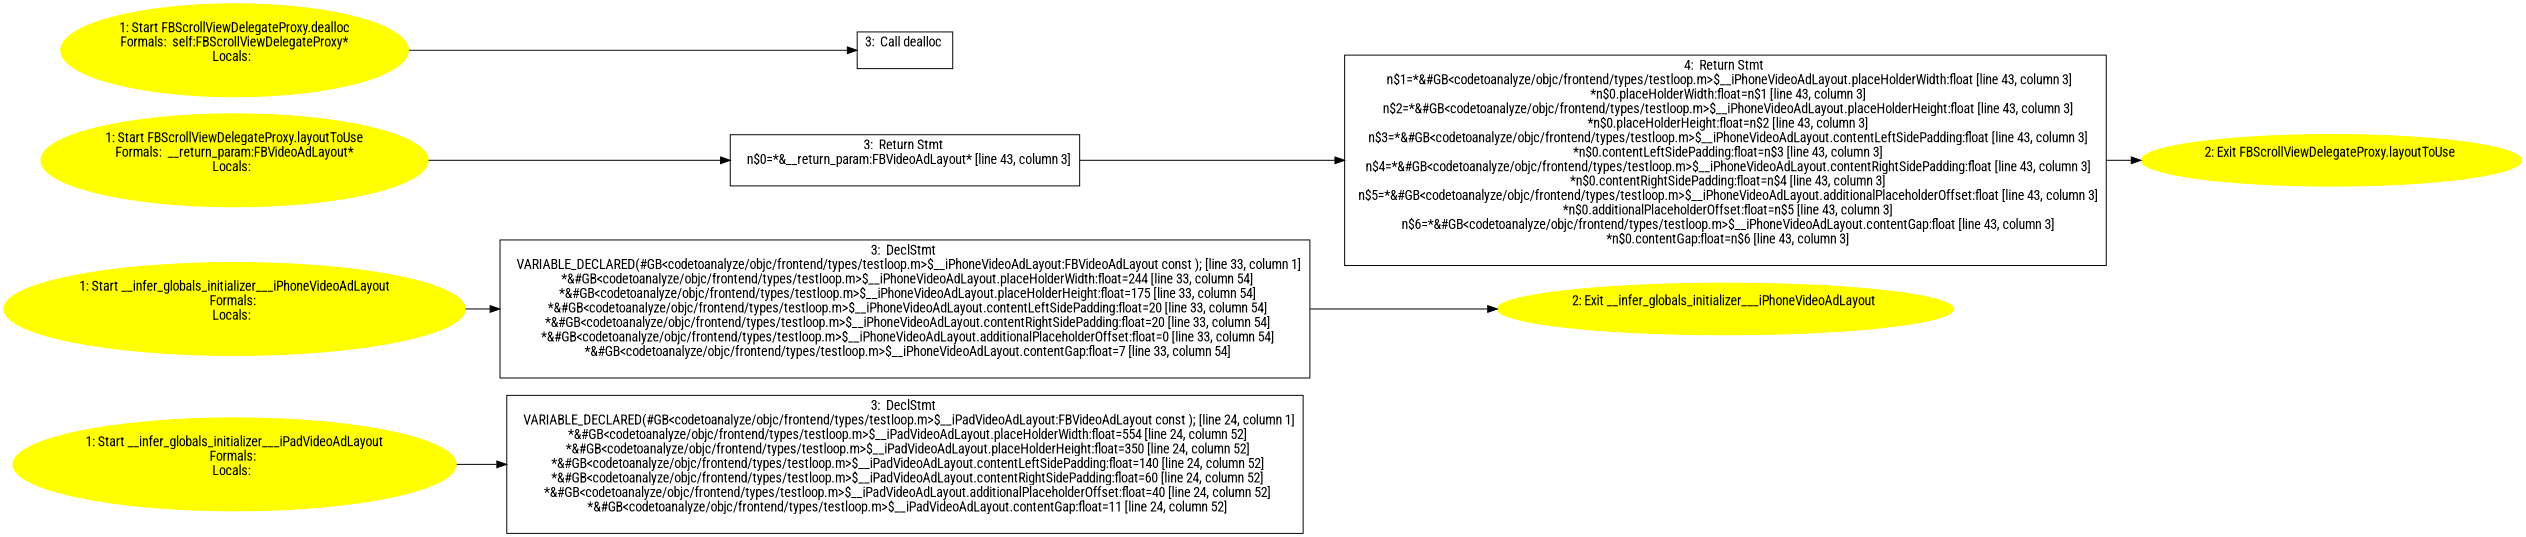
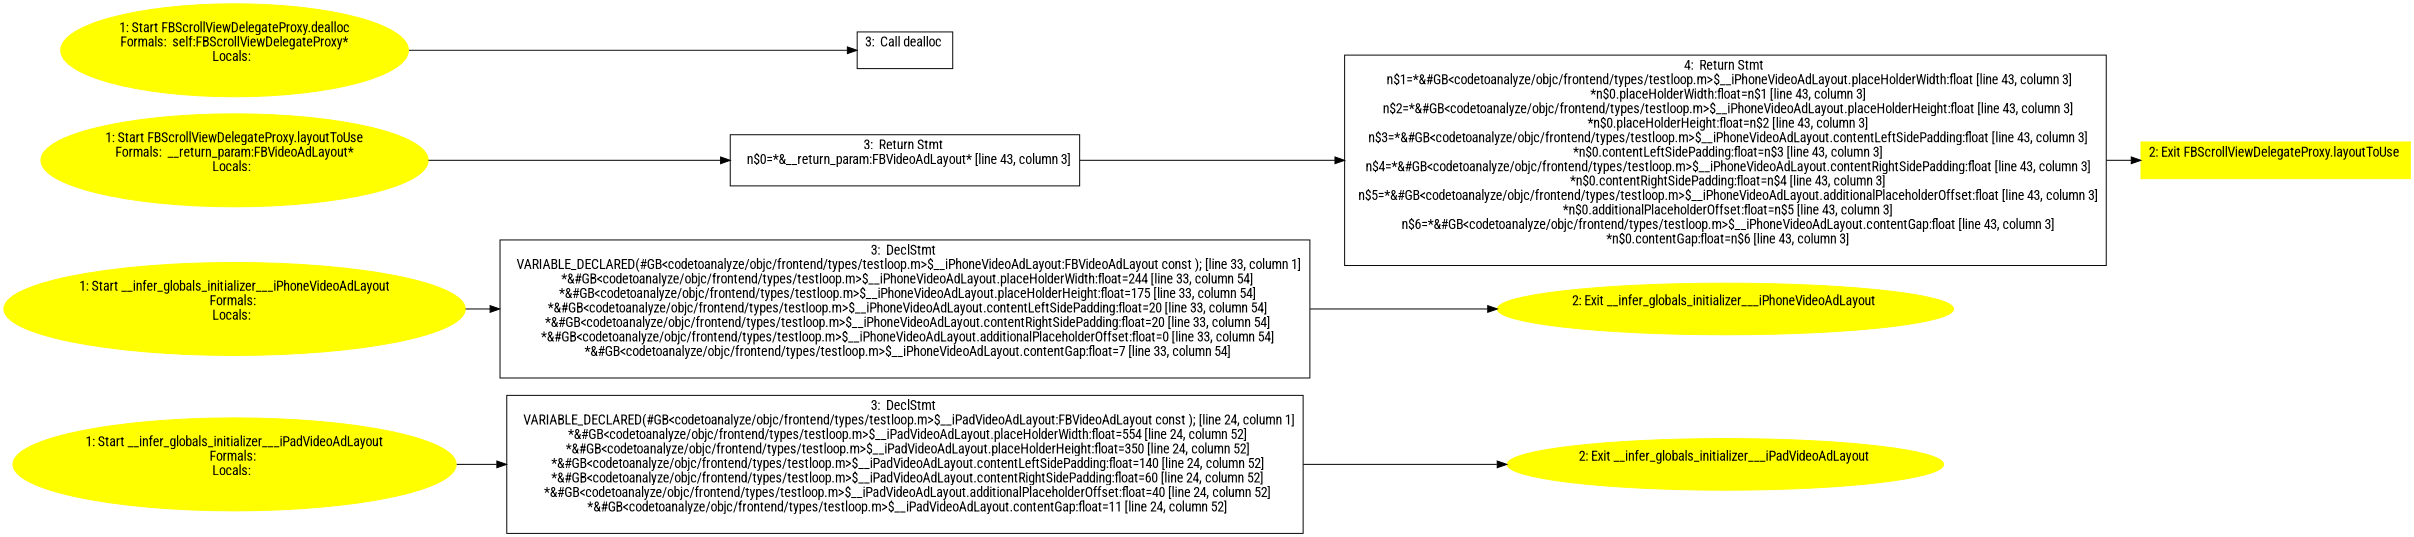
node "2: Exit FBScrollViewDelegateProxy.layoutToUse": shape ellipse -> box
node "2: Exit __infer_globals_initializer___iPadVideoAdLayout": added
